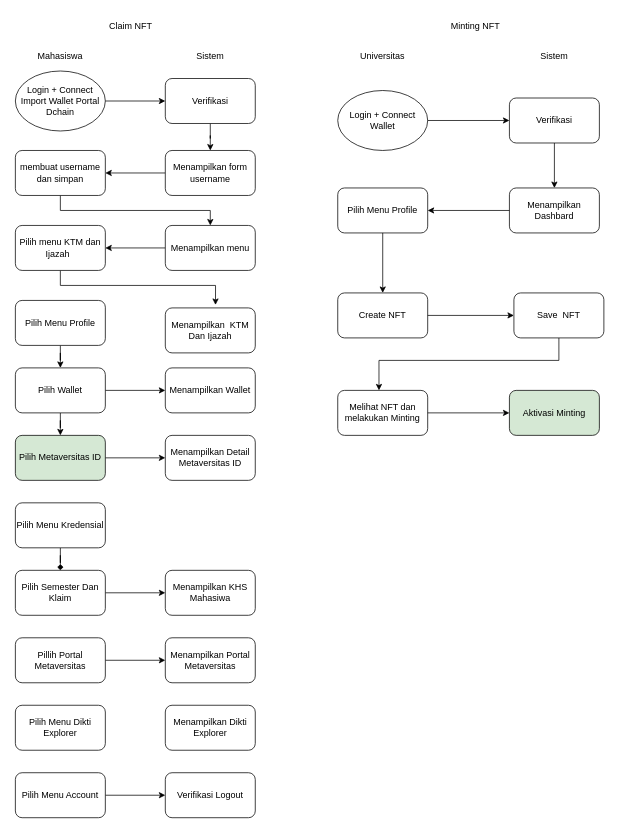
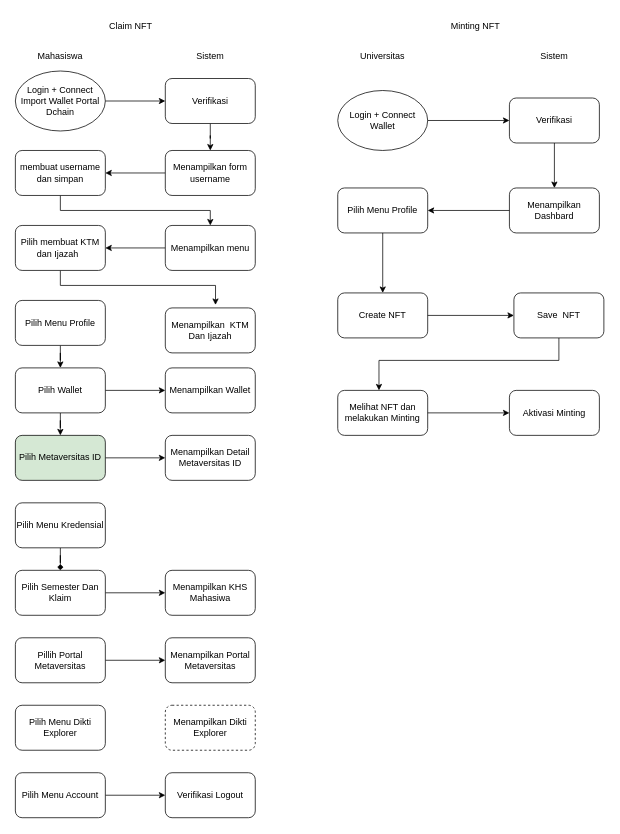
node "Pilih menu KTM dan Ijazah": label "Pilih menu KTM dan Ijazah" -> "Pilih membuat KTM dan Ijazah"
node "Aktivasi Minting": fillcolor #d5e8d4 -> #ffffff
node "Menampilkan Dikti Explorer": style solid -> dashed
